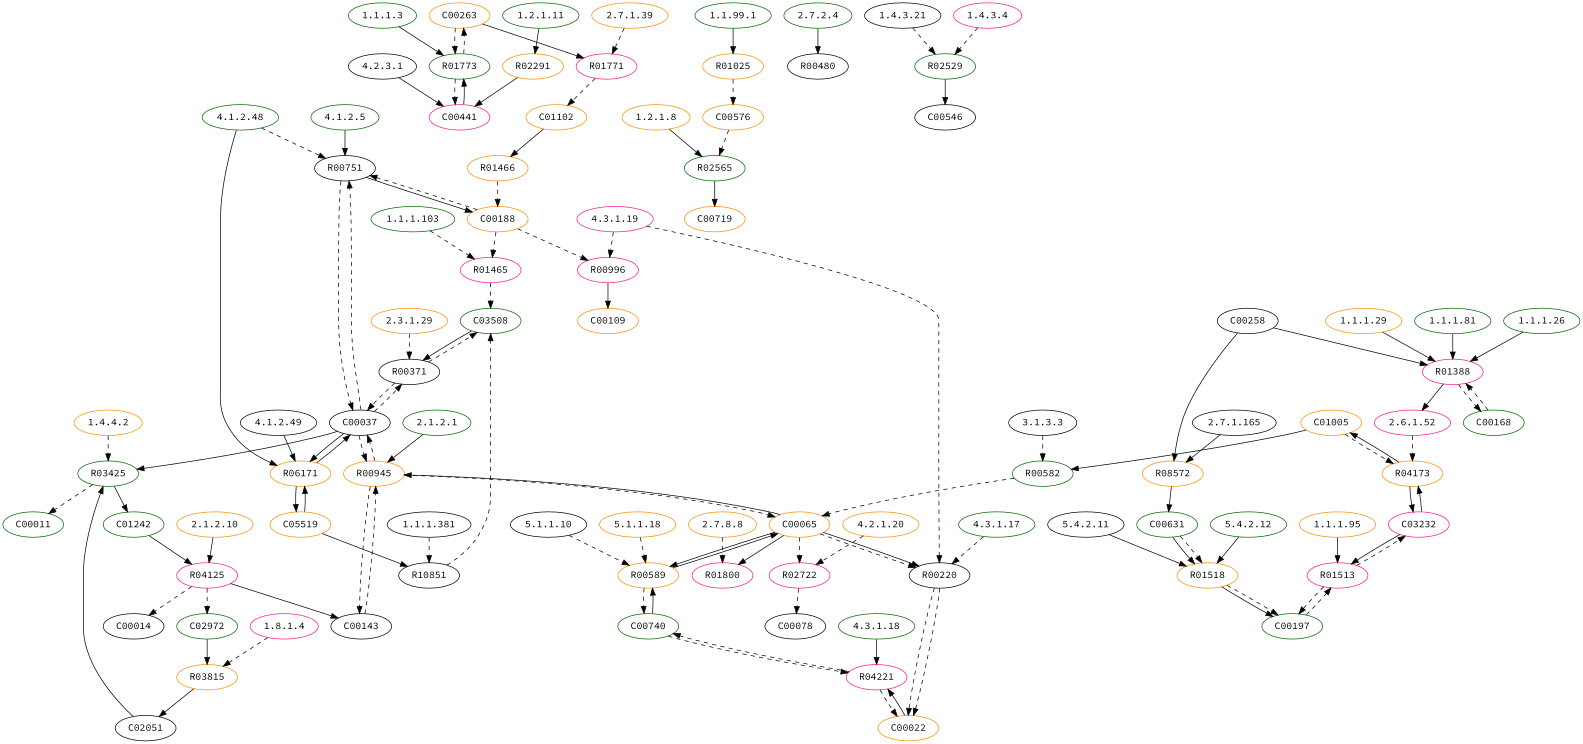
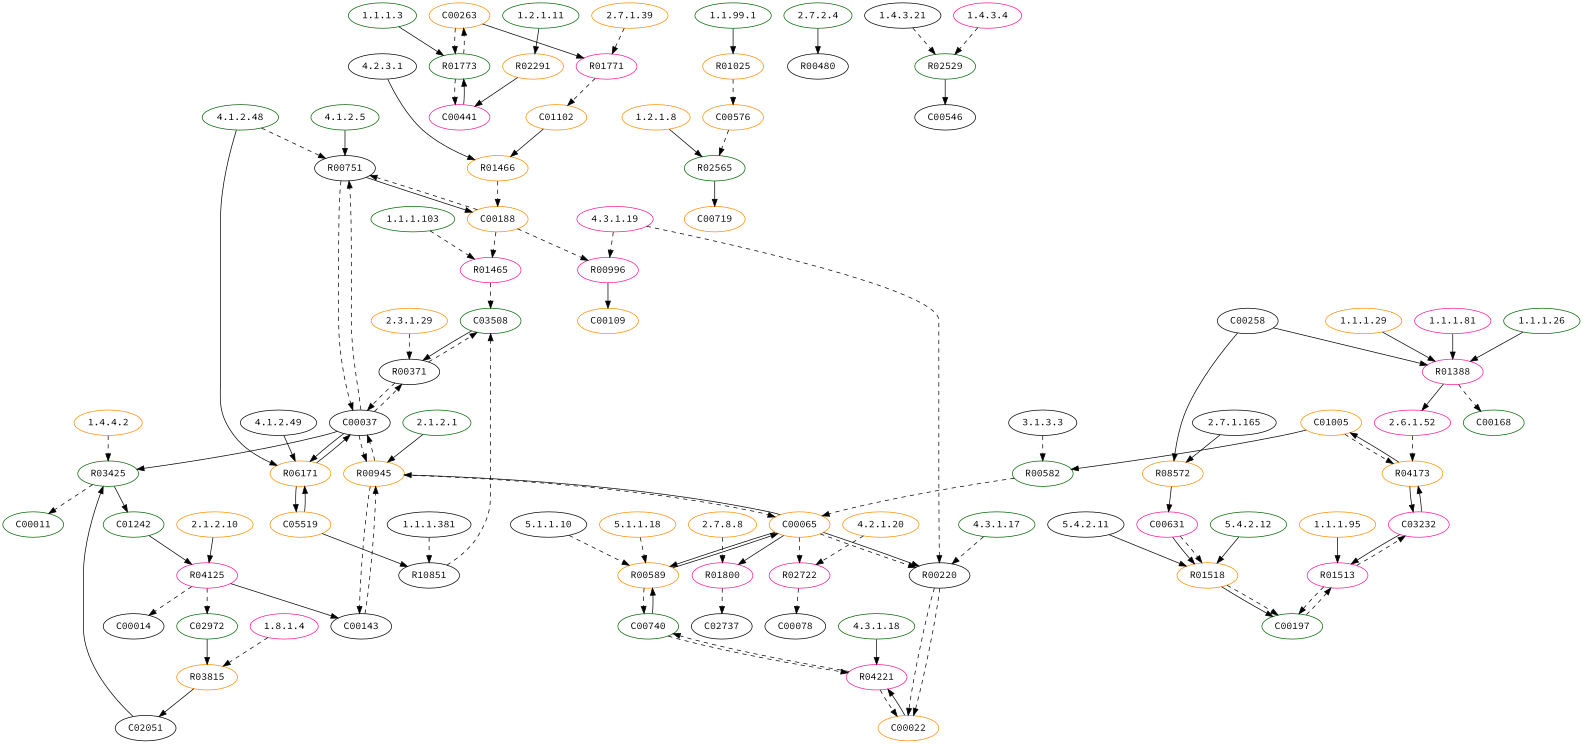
edge "4.2.3.1" -> "C00441": now "4.2.3.1" -> "R01466"
node "1.1.1.81": color darkgreen -> deeppink
edge "C00168" -> "R01388": removed
node "C00631": color darkgreen -> deeppink
node "C02737": added
